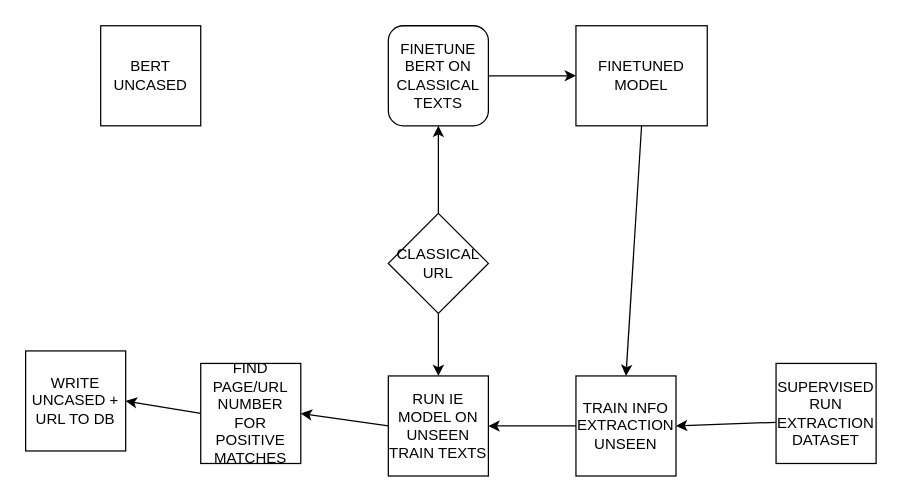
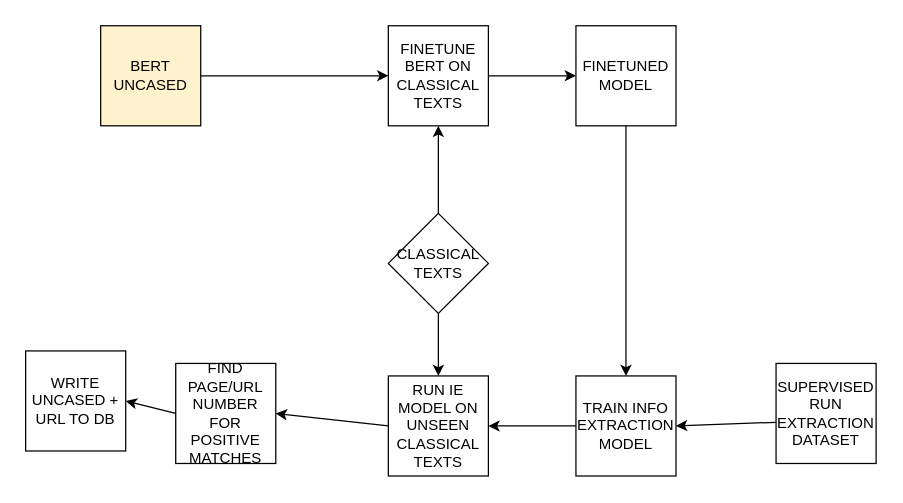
node "BERT UNCASED": fillcolor #ffffff -> #fff2cc
edge "BERT UNCASED" -> "FINETUNE BERT ON CLASSICAL TEXTS": added
node "FINETUNE BERT ON CLASSICAL TEXTS": shape rounded rectangle -> rectangle
node "FINETUNED MODEL": size 131x100 -> 100x100
node "CLASSICAL URL": label "CLASSICAL URL" -> "CLASSICAL TEXTS"
node "FIND PAGE/URL NUMBER FOR POSITIVE MATCHES": moved (251, 413) -> (226, 413)
node "RUN IE MODEL ON UNSEEN TRAIN TEXTS": label "RUN IE MODEL ON UNSEEN TRAIN TEXTS" -> "RUN IE MODEL ON UNSEEN CLASSICAL TEXTS"
node "TRAIN INFO EXTRACTION UNSEEN": label "TRAIN INFO EXTRACTION UNSEEN" -> "TRAIN INFO EXTRACTION MODEL"
